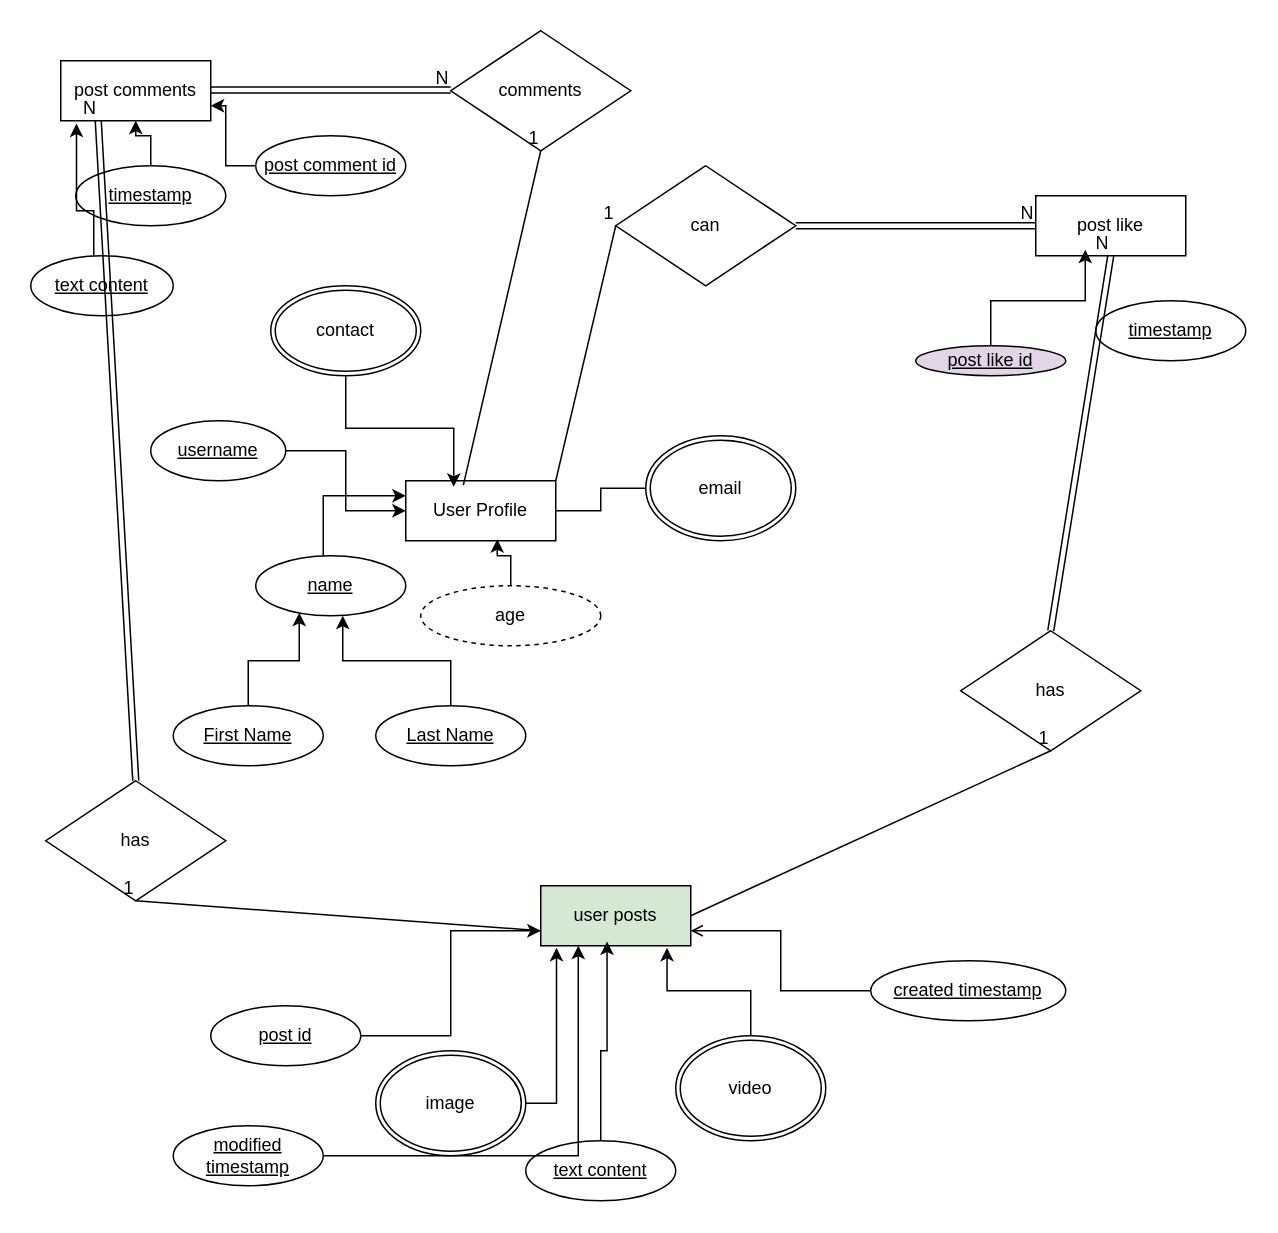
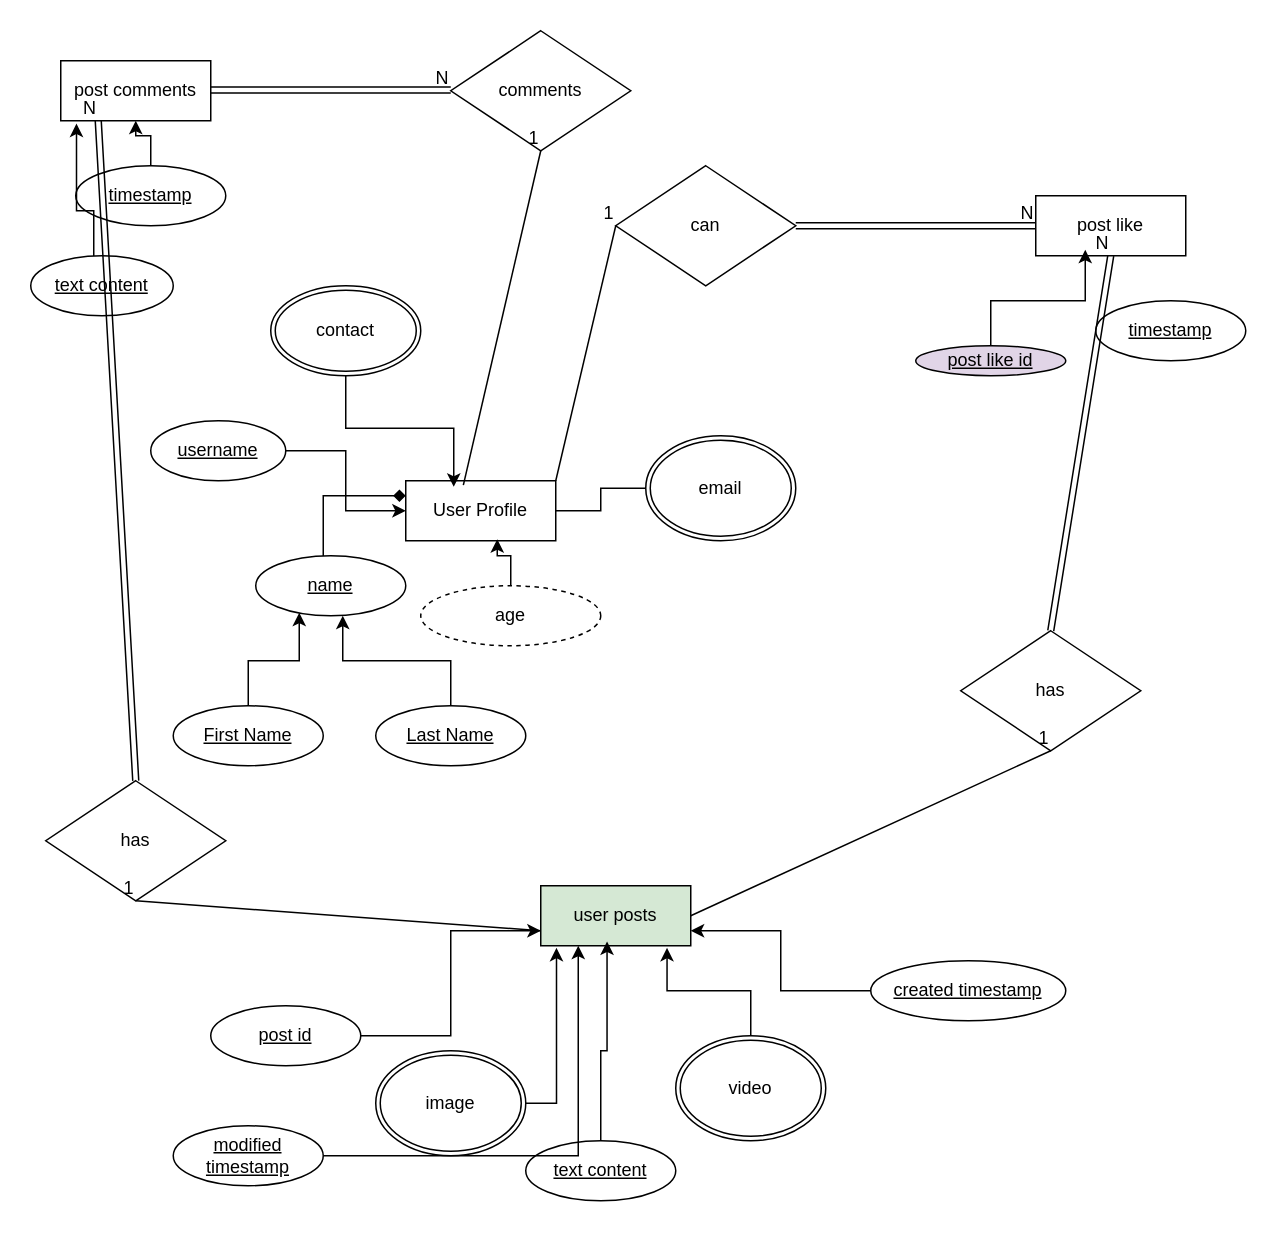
edge "post comment id" -> "post comments": removed
node "post comment id": removed
edge "name" -> "User Profile": arrowhead classic -> diamond
edge "created timestamp" -> "user posts": arrowhead open -> classic
